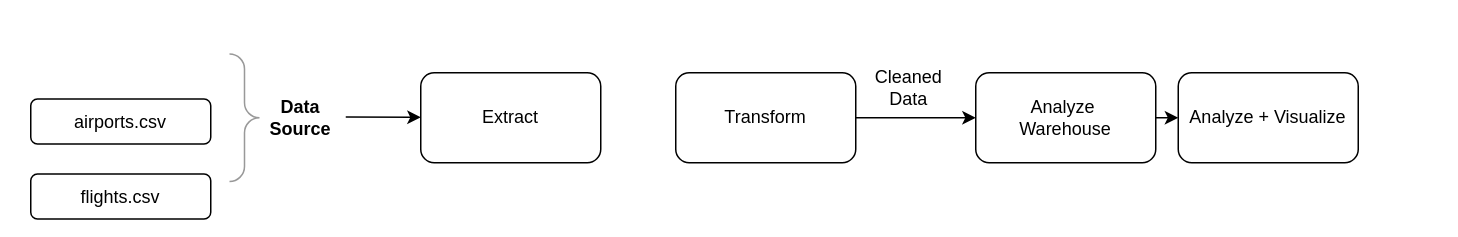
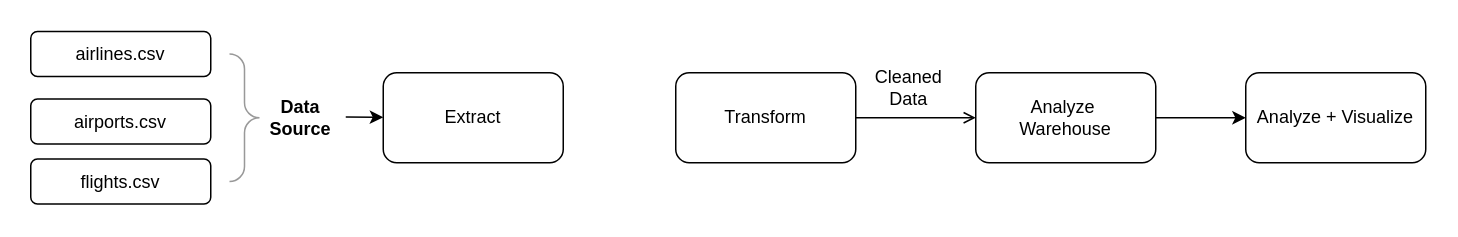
node "airlines.csv": added
node "Extract": moved (511, 118) -> (473, 118)
edge "Transform" -> "Analyze Warehouse": arrowhead classic -> open
node "Analyze + Visualize": moved (1268, 118) -> (1336, 118)
node "flights.csv": moved (121, 197) -> (121, 182)
